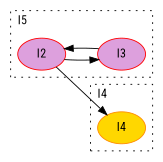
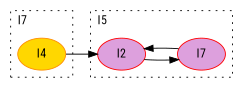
node "I3": label "I3" -> "I7"
edge "I2" -> "I4": reversed
cluster "I4": label "I4" -> "I7"
